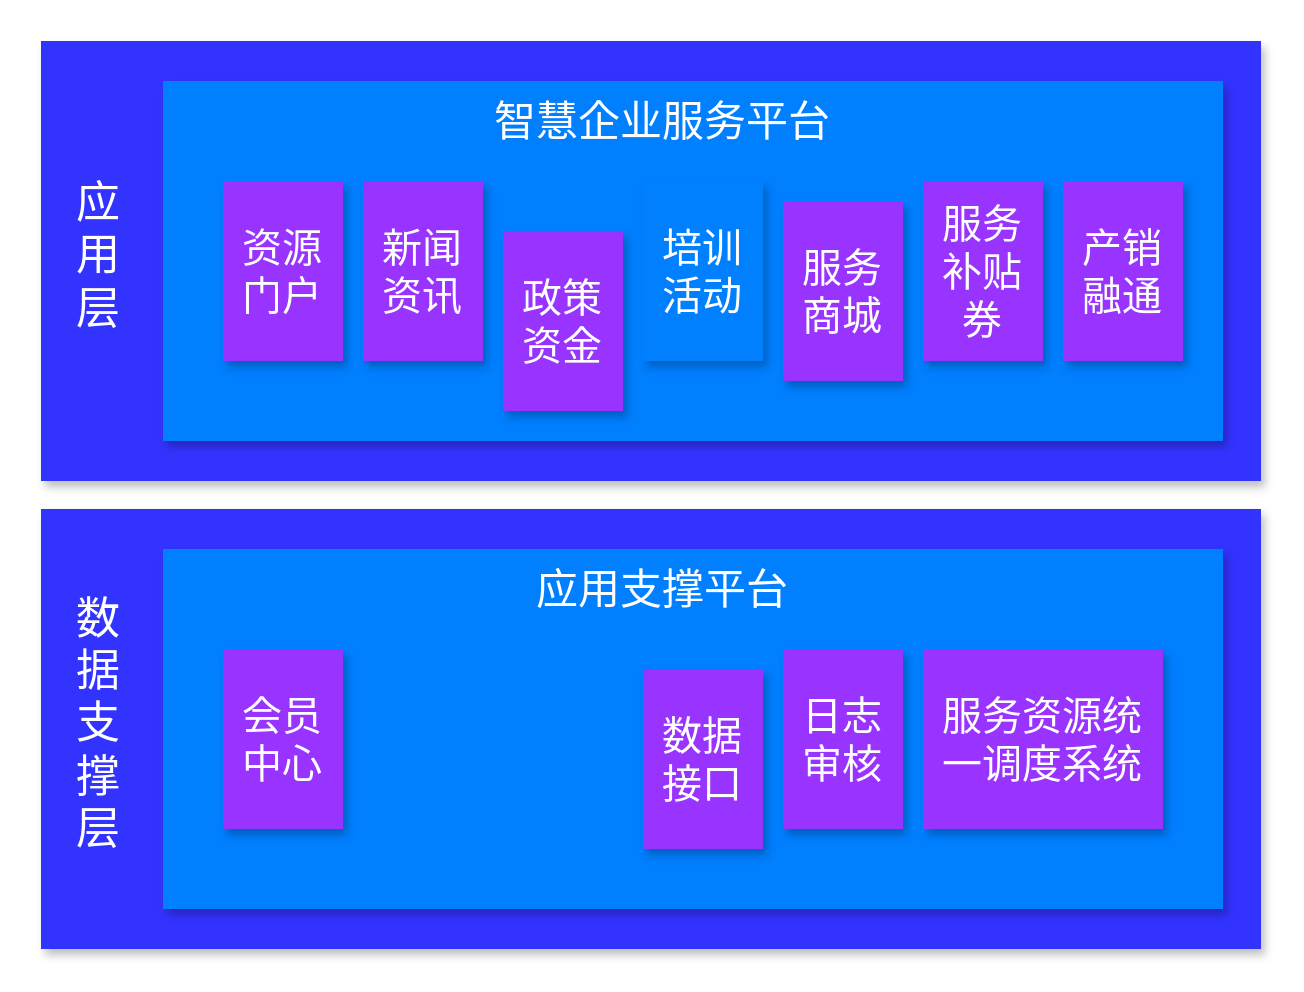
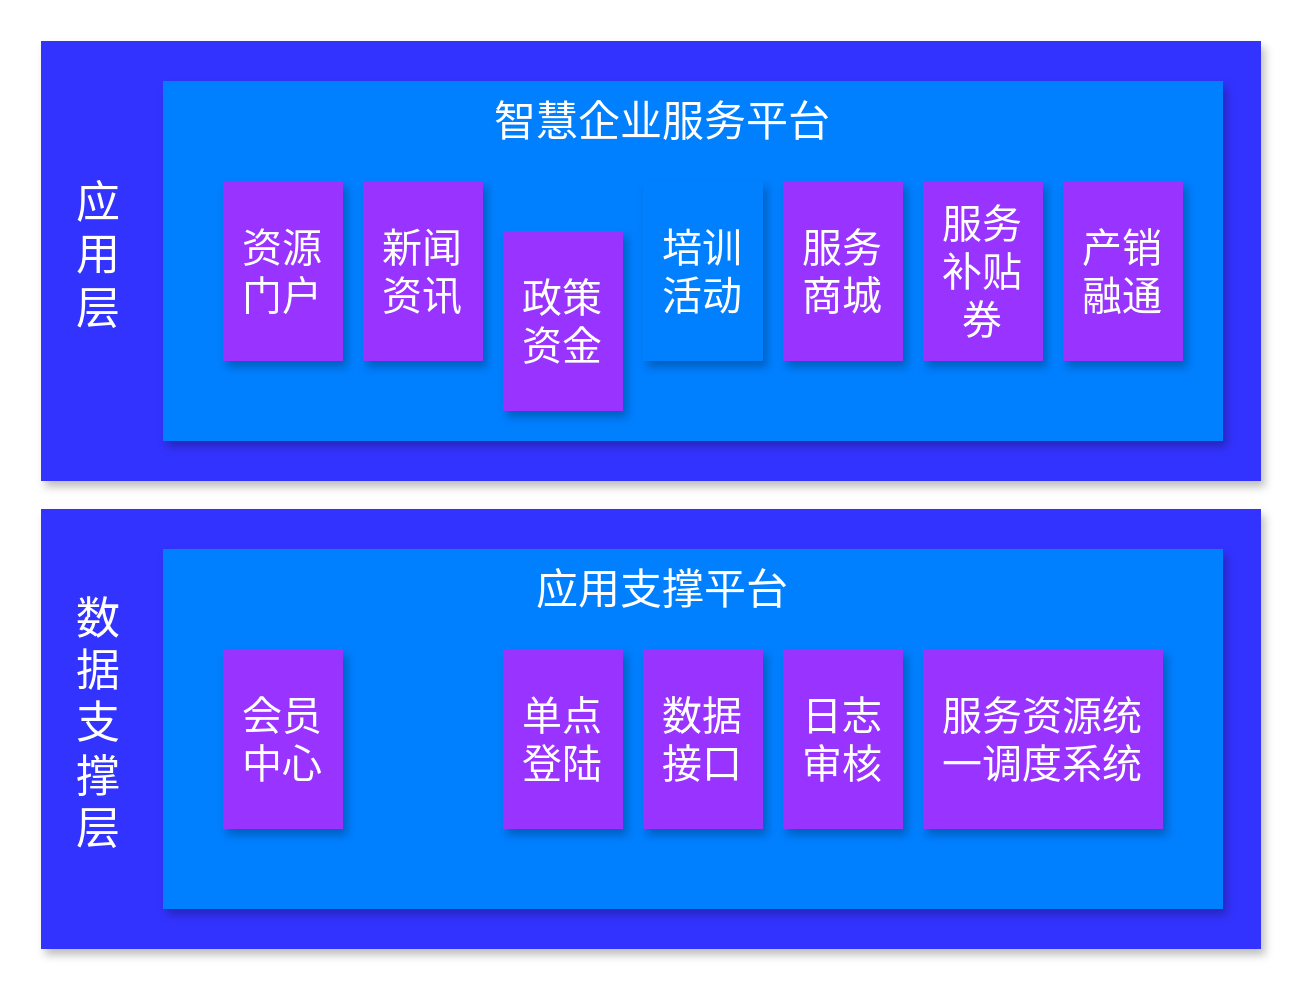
node "服务商城": moved (843, 291) -> (843, 271)
node "单点登陆": added
node "数据接口": moved (703, 759) -> (703, 739)
